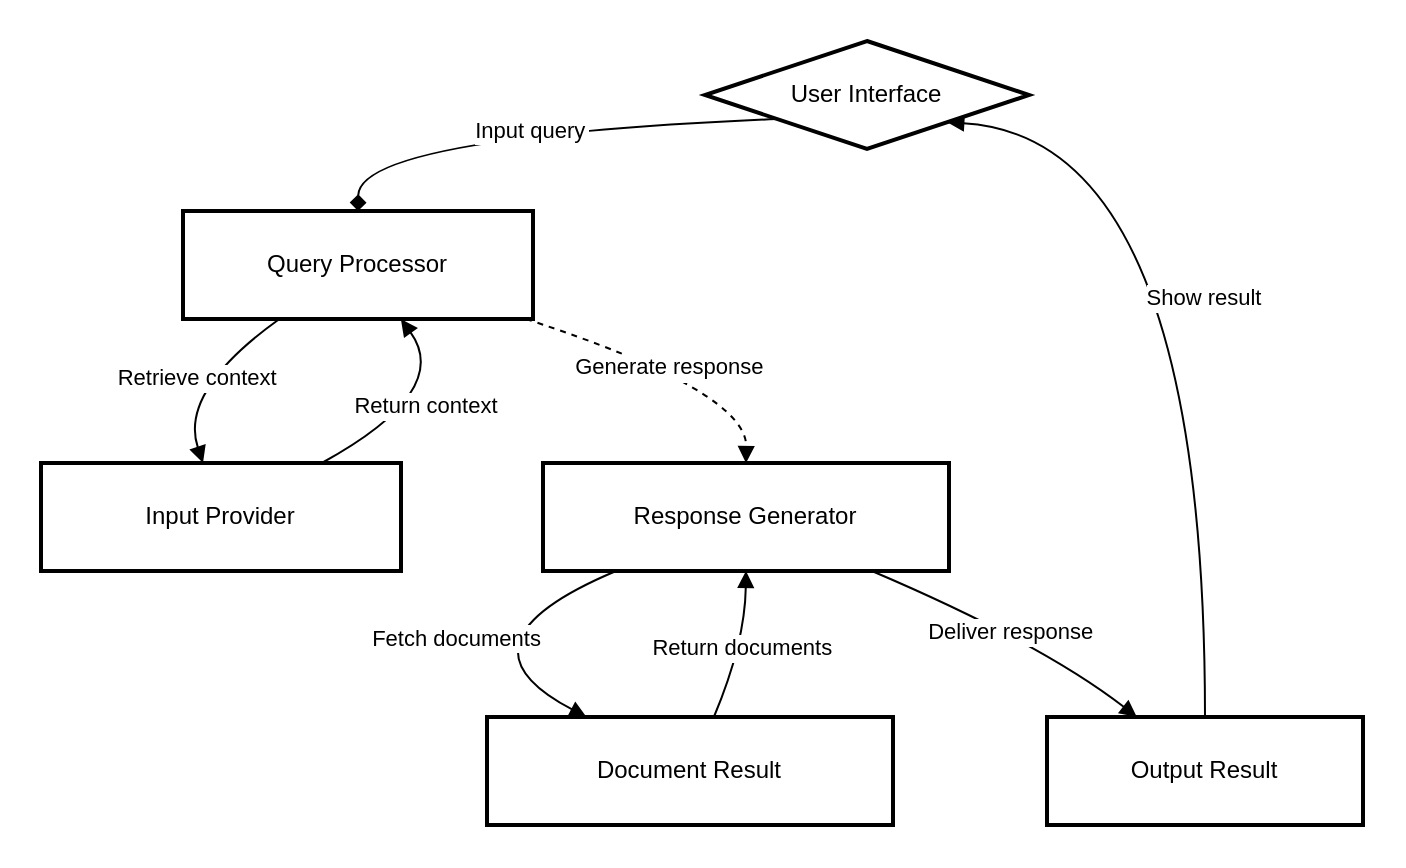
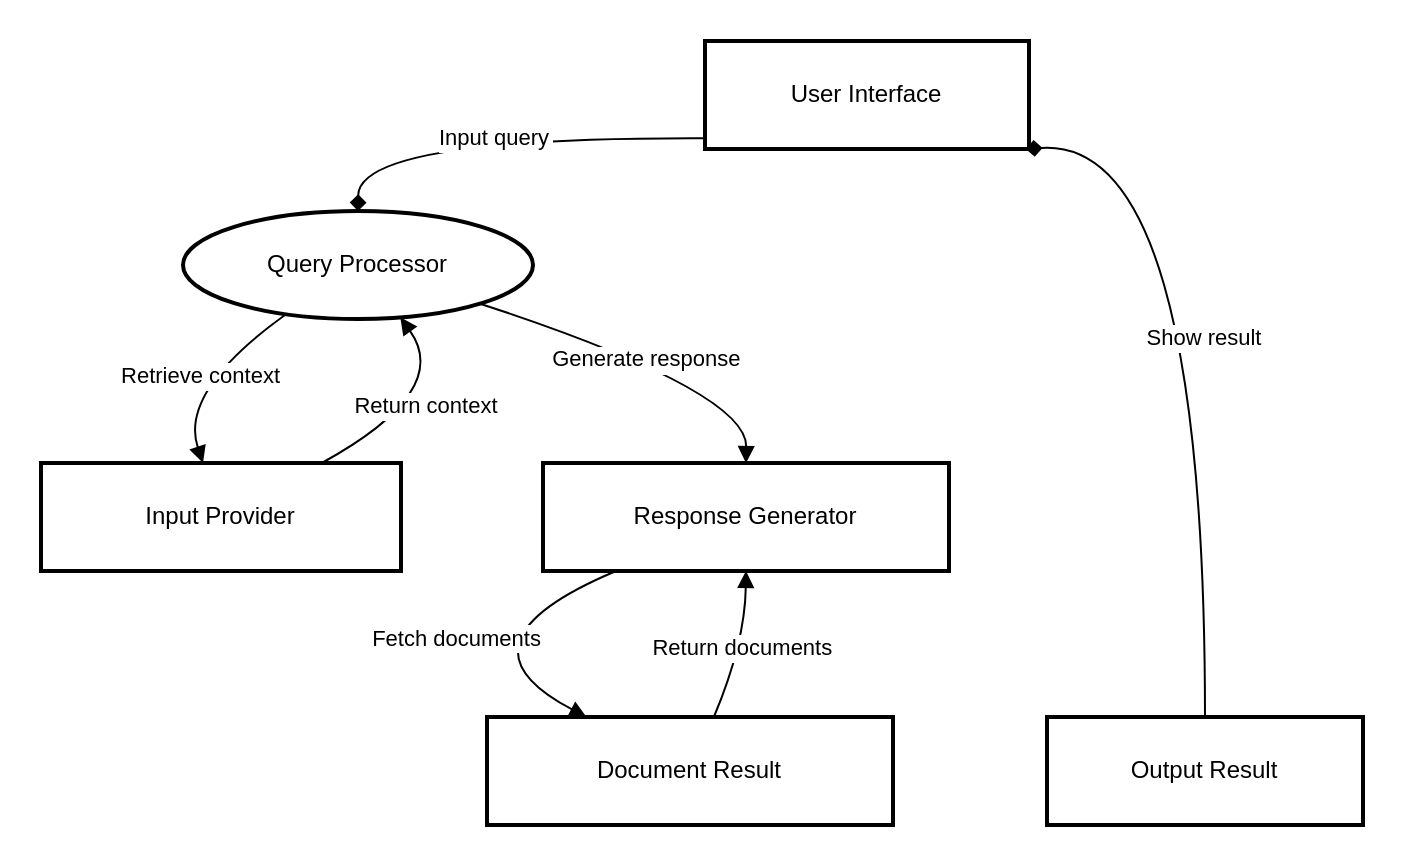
node "User Interface": shape diamond -> rectangle
node "Query Processor": shape rectangle -> ellipse
edge "Output Result" -> "User Interface": arrowhead block -> diamond
edge "Query Processor" -> "Response Generator": style dashed -> solid
edge "Response Generator" -> "Output Result": removed, label "Deliver response"
